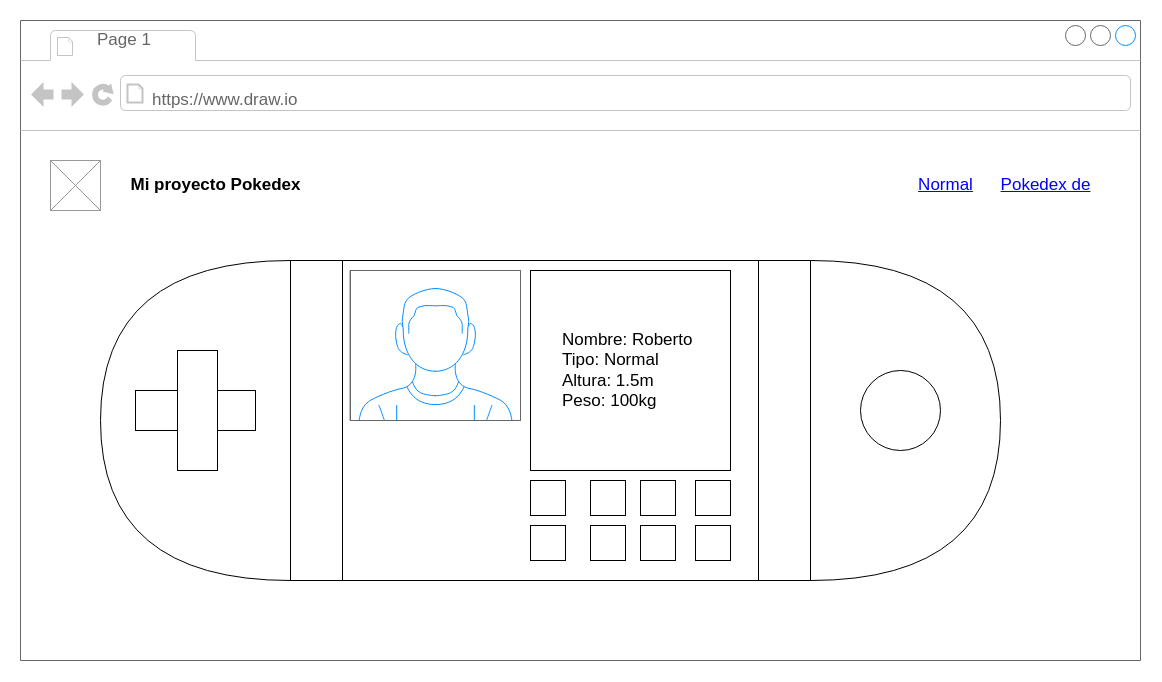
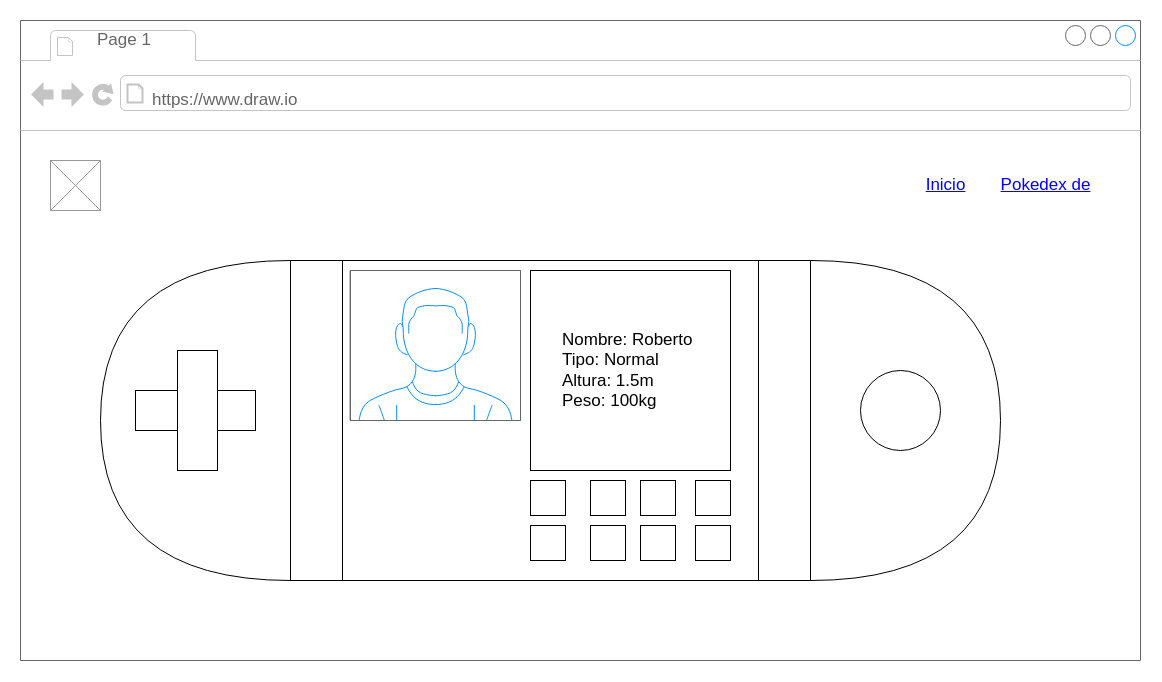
node "Mi proyecto Pokedex": removed
node "Normal": label "Normal" -> "Inicio"
